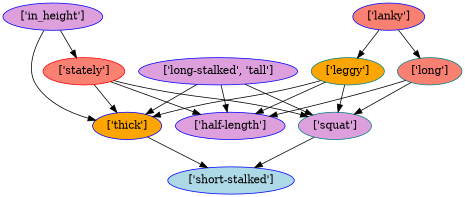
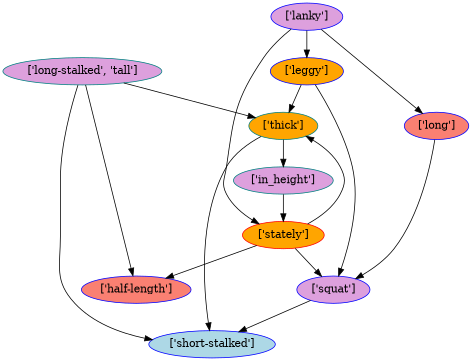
node "['in_height']": color blue -> teal
node "['lanky']": fillcolor salmon -> plum
node "['stately']": fillcolor salmon -> orange
node "['long-stalked', 'tall']": color blue -> teal
node "['leggy']": color teal -> blue
node "['long']": color teal -> blue
edge "['in_height']" -> "['thick']": reversed
edge "['leggy']" -> "['half-length']": removed
edge "['long']" -> "['half-length']": removed
edge "['long-stalked', 'tall']" -> "['squat']": now "['long-stalked', 'tall']" -> "['short-stalked']"
edge "['lanky']" -> "['stately']": added
node "['thick']": color blue -> teal
node "['half-length']": fillcolor plum -> salmon
node "['squat']": color teal -> blue
